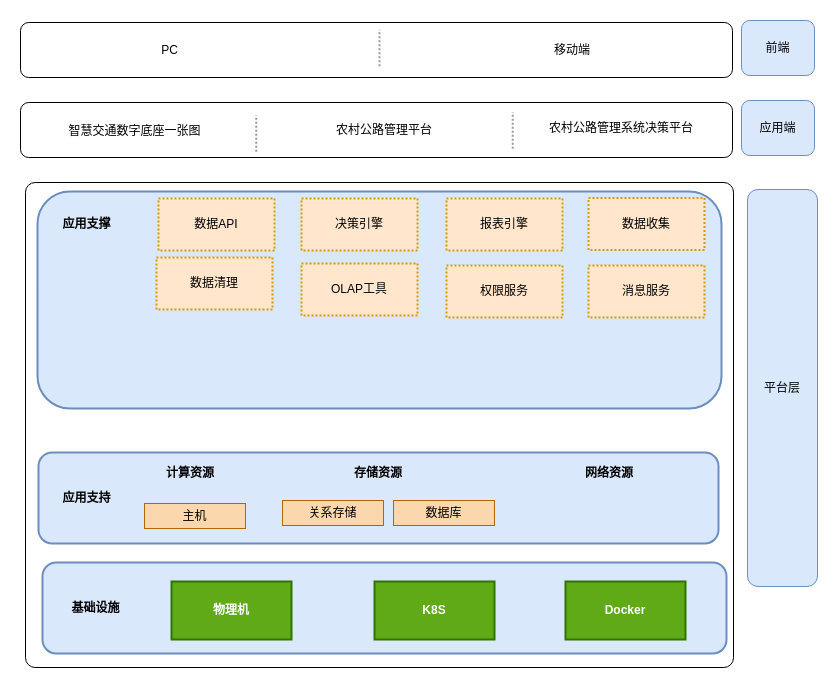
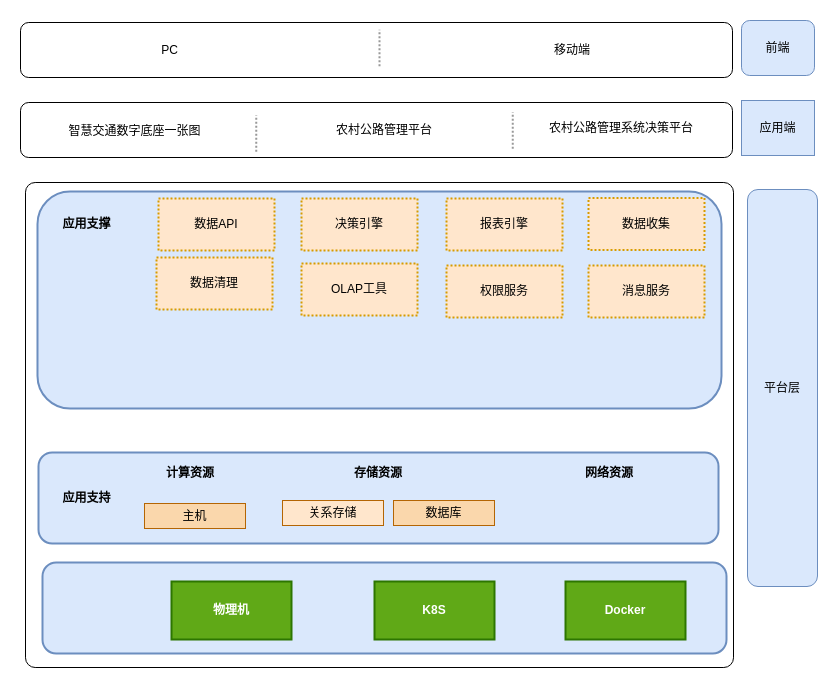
node "应用端": shape rounded rectangle -> rectangle
node "关系存储": fillcolor #fad7ac -> #ffe6cc
node "基础设施": removed
